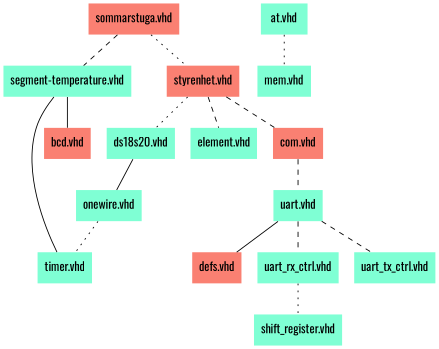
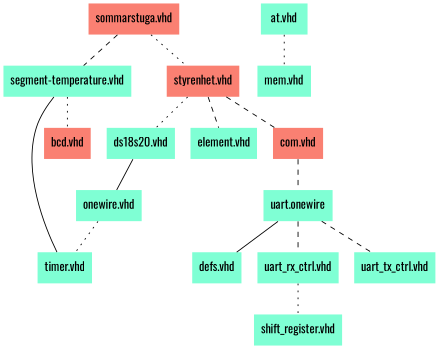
edge "segment-temperature.vhd" -- "bcd.vhd": style solid -> dotted
node "uart.vhd": label "uart.vhd" -> "uart.onewire"
node "defs.vhd": fillcolor salmon -> aquamarine
